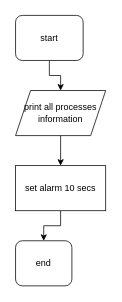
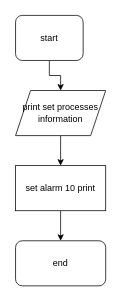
node "print all processes information": label "print all processes information" -> "print set processes information"
node "set alarm 10 secs": label "set alarm 10 secs" -> "set alarm 10 print"
node "end": size 56x45 -> 90x45
